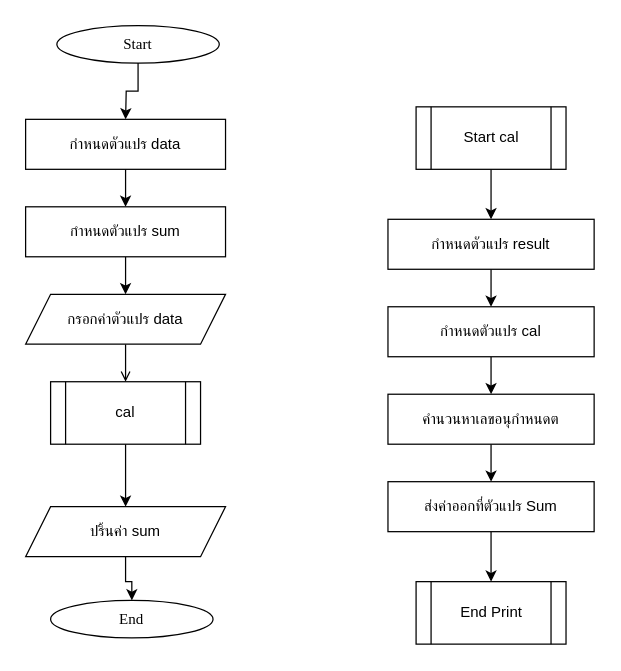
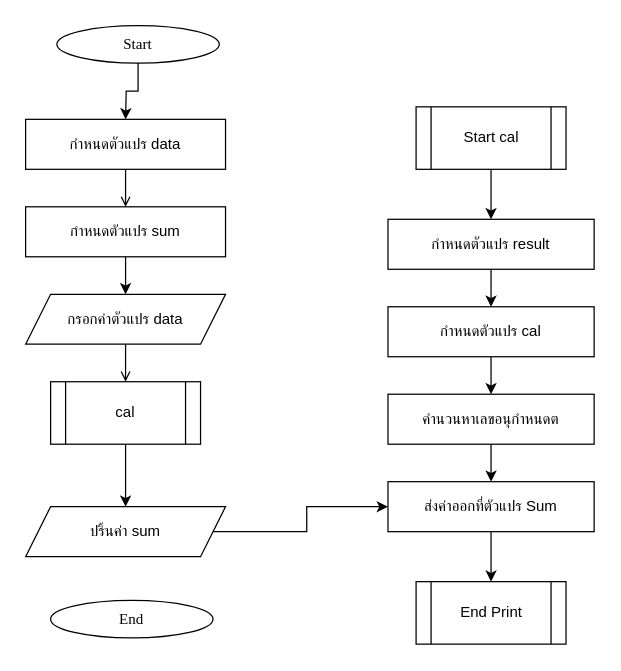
edge "กำหนดตัวแปร data" -> "กำหนดตัวแปร sum": arrowhead classic -> open
edge "ปริ้นค่า sum" -> "End": now "ปริ้นค่า sum" -> "ส่งค่าออกที่ตัวแปร Sum"
